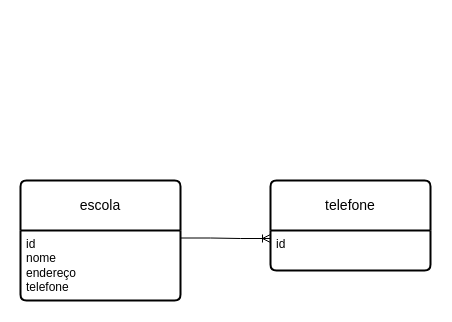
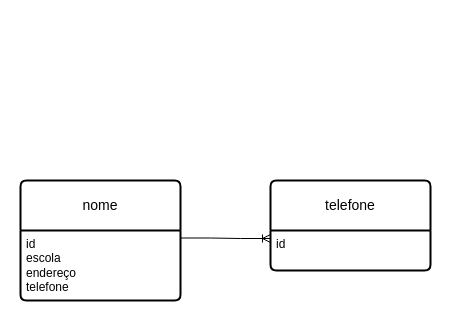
node "escola": label "escola" -> "nome"
node "id nome endereço telefone": label "id nome endereço telefone" -> "id escola endereço telefone"
